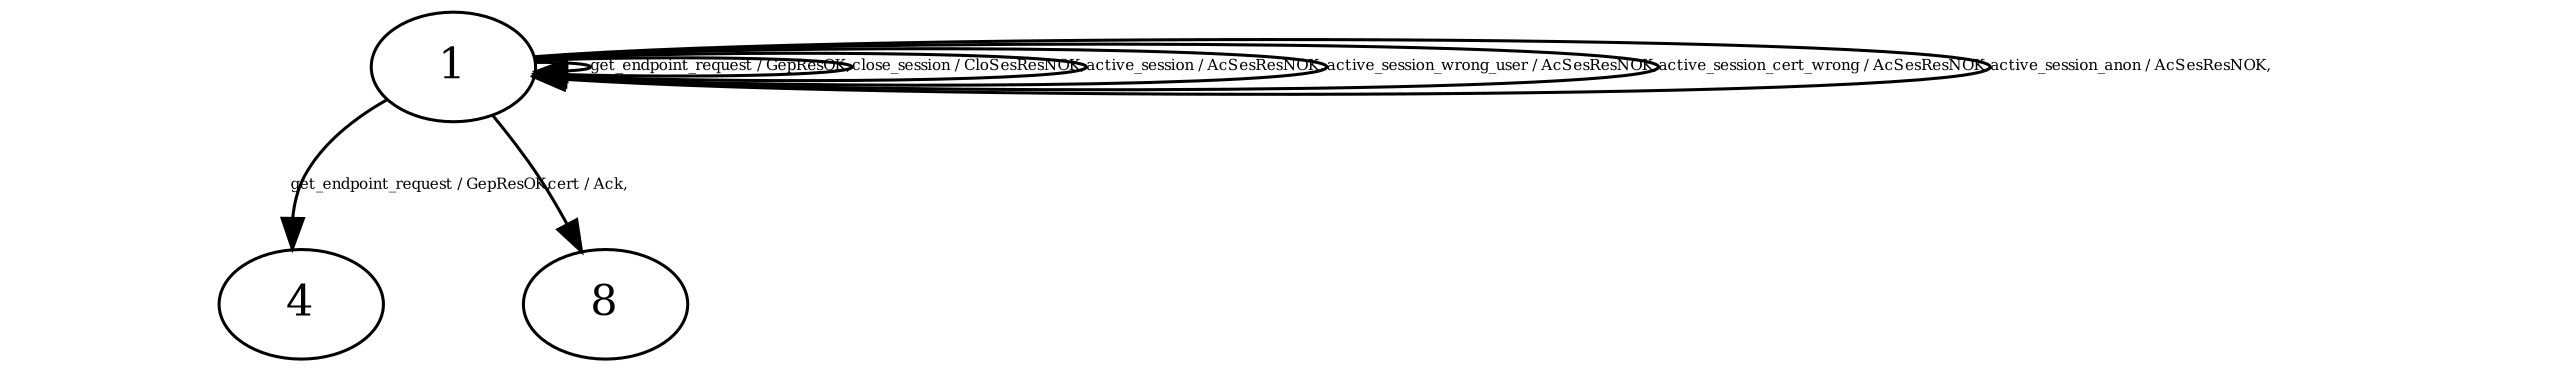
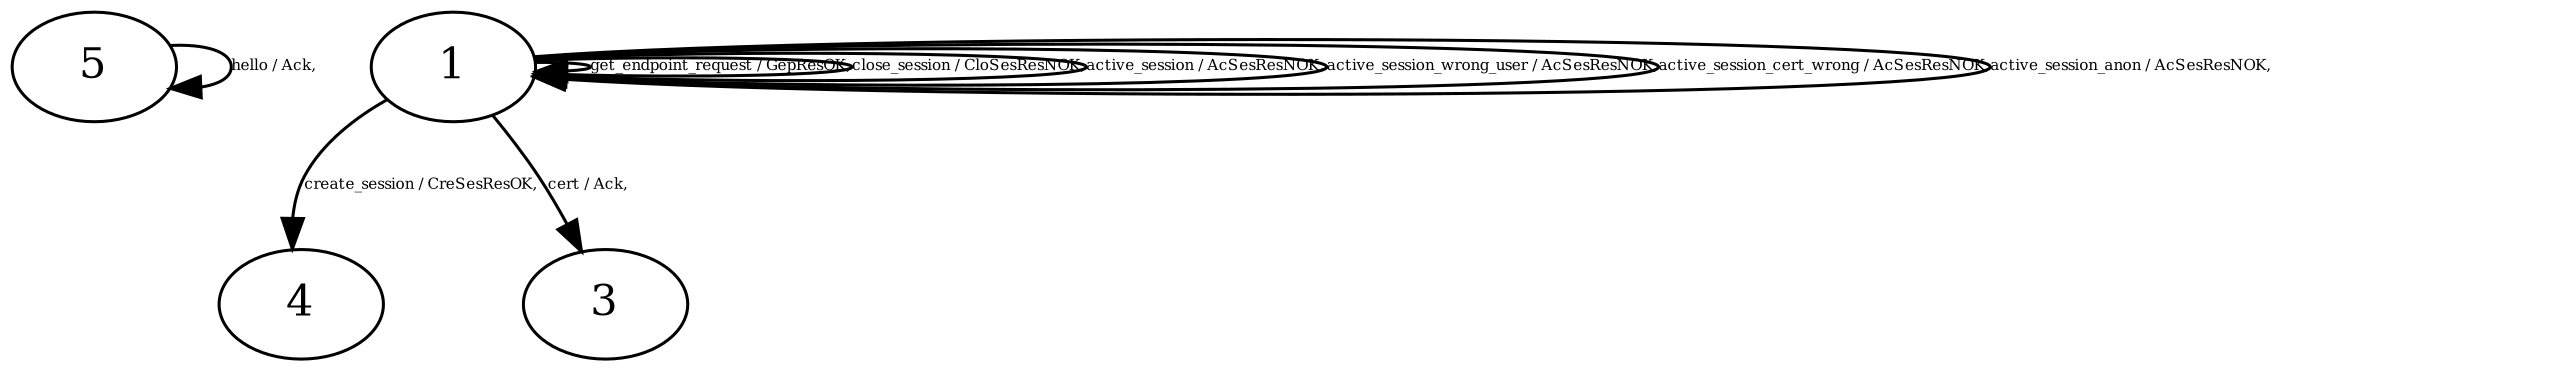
node "5": added
edge "1" -> "4": label "get_endpoint_request / GepResOK," -> "create_session / CreSesResOK,"
node "8": label "8" -> "3"
